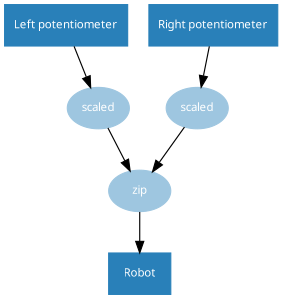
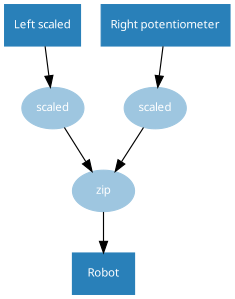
node "Left potentiometer": label "Left potentiometer" -> "Left scaled"
